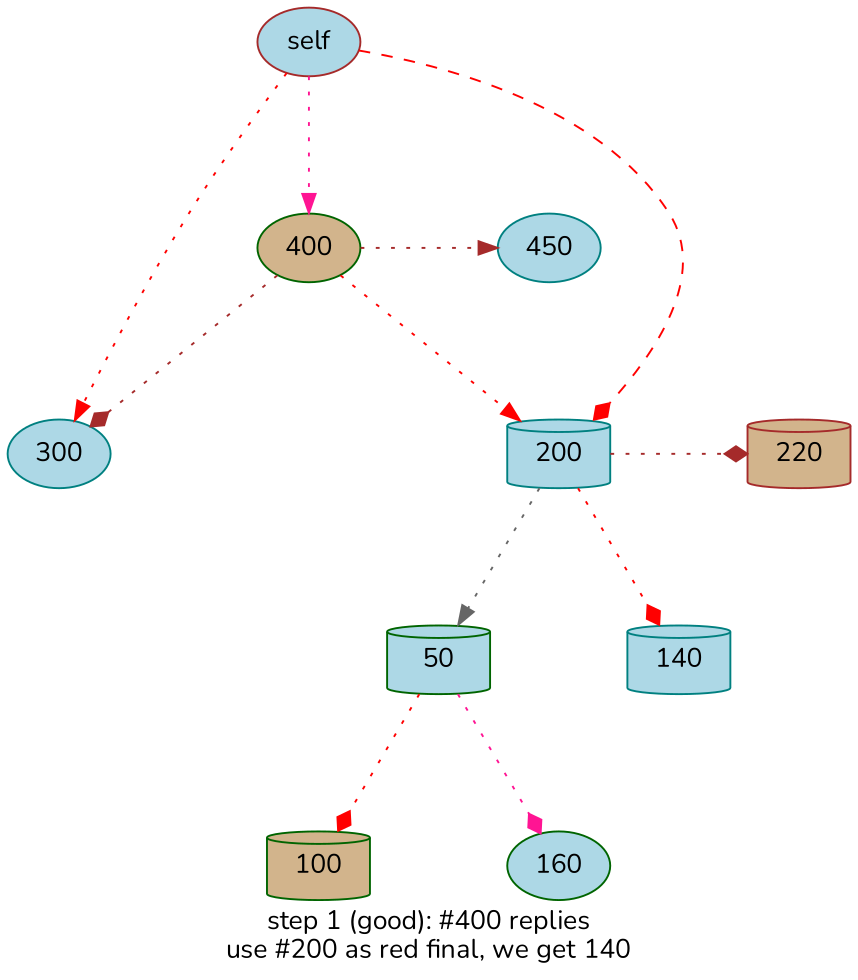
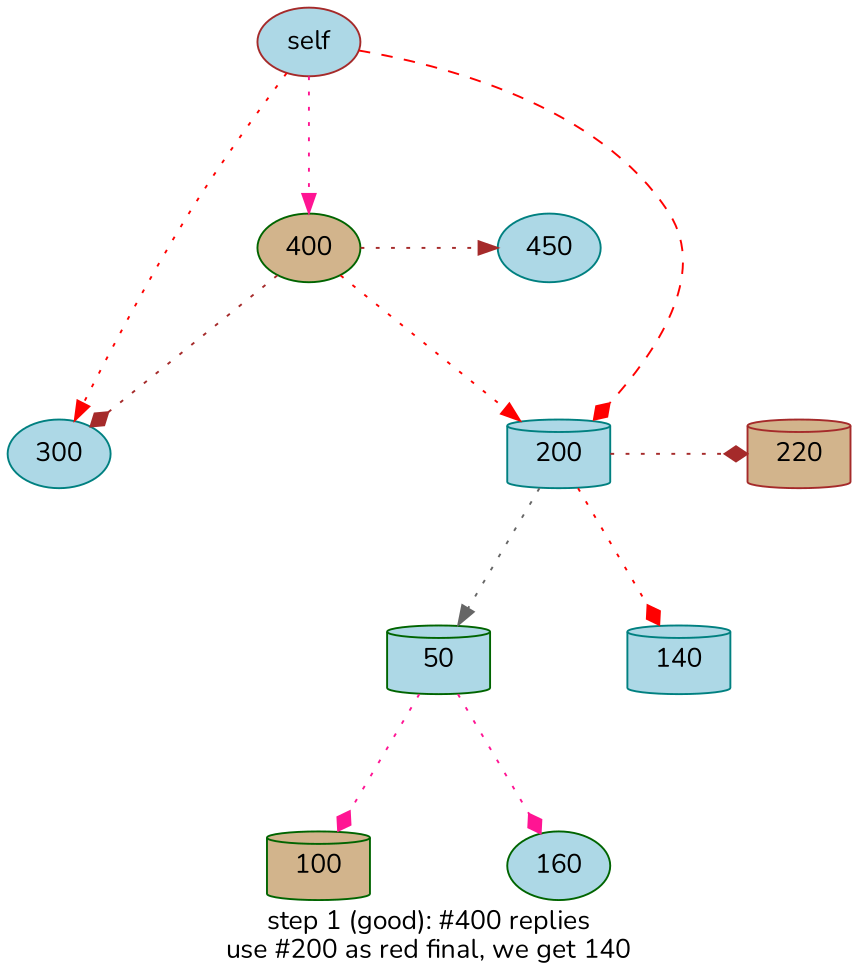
edge "50" -> "100": color red -> deeppink
